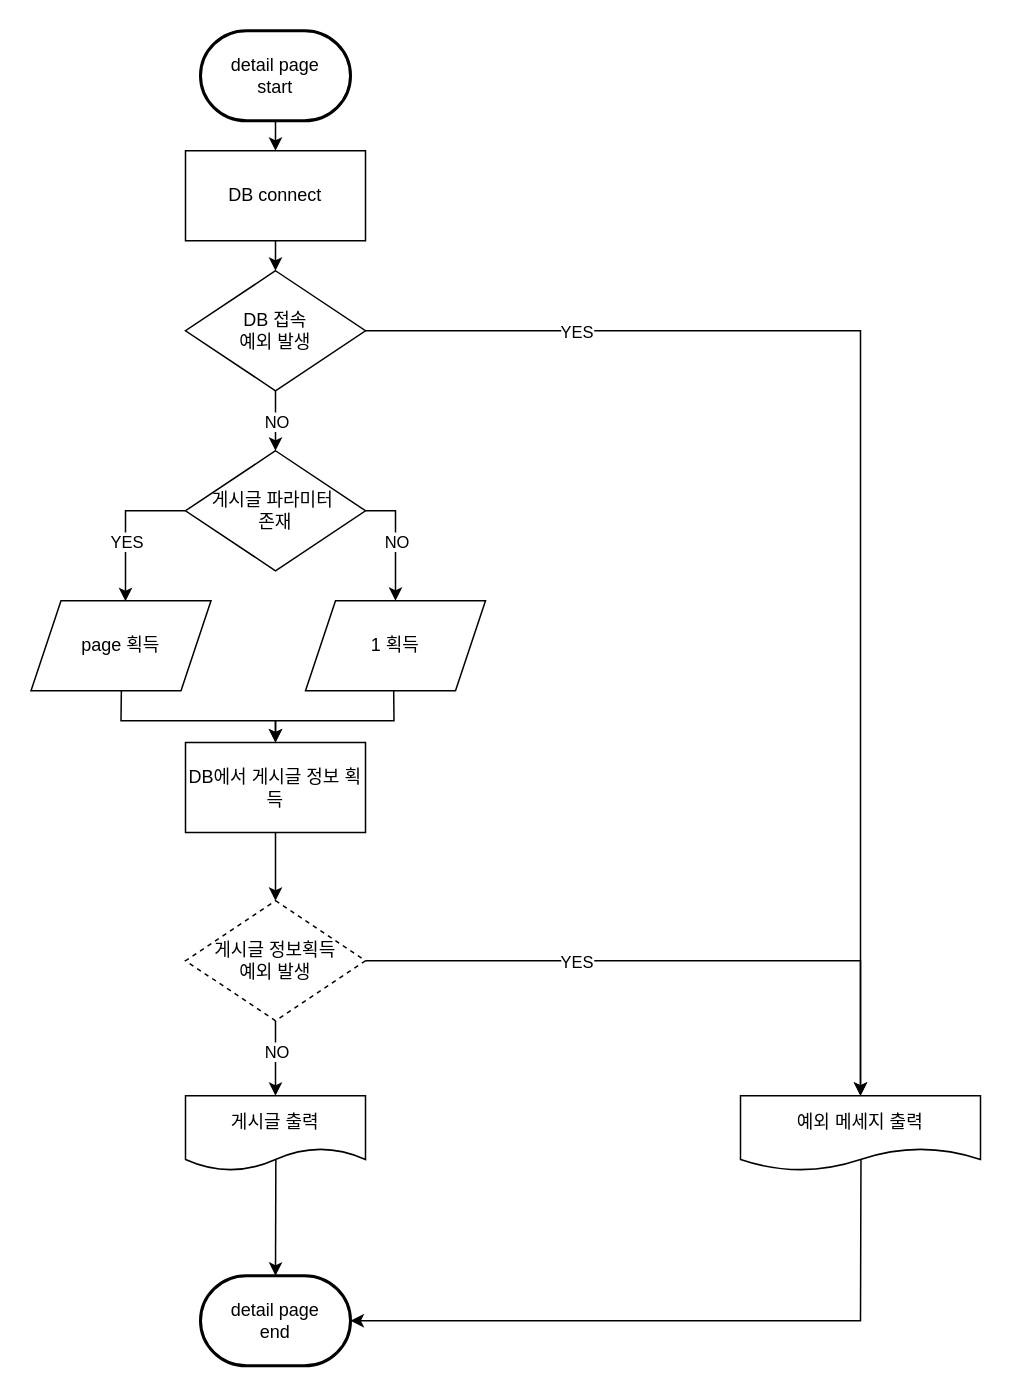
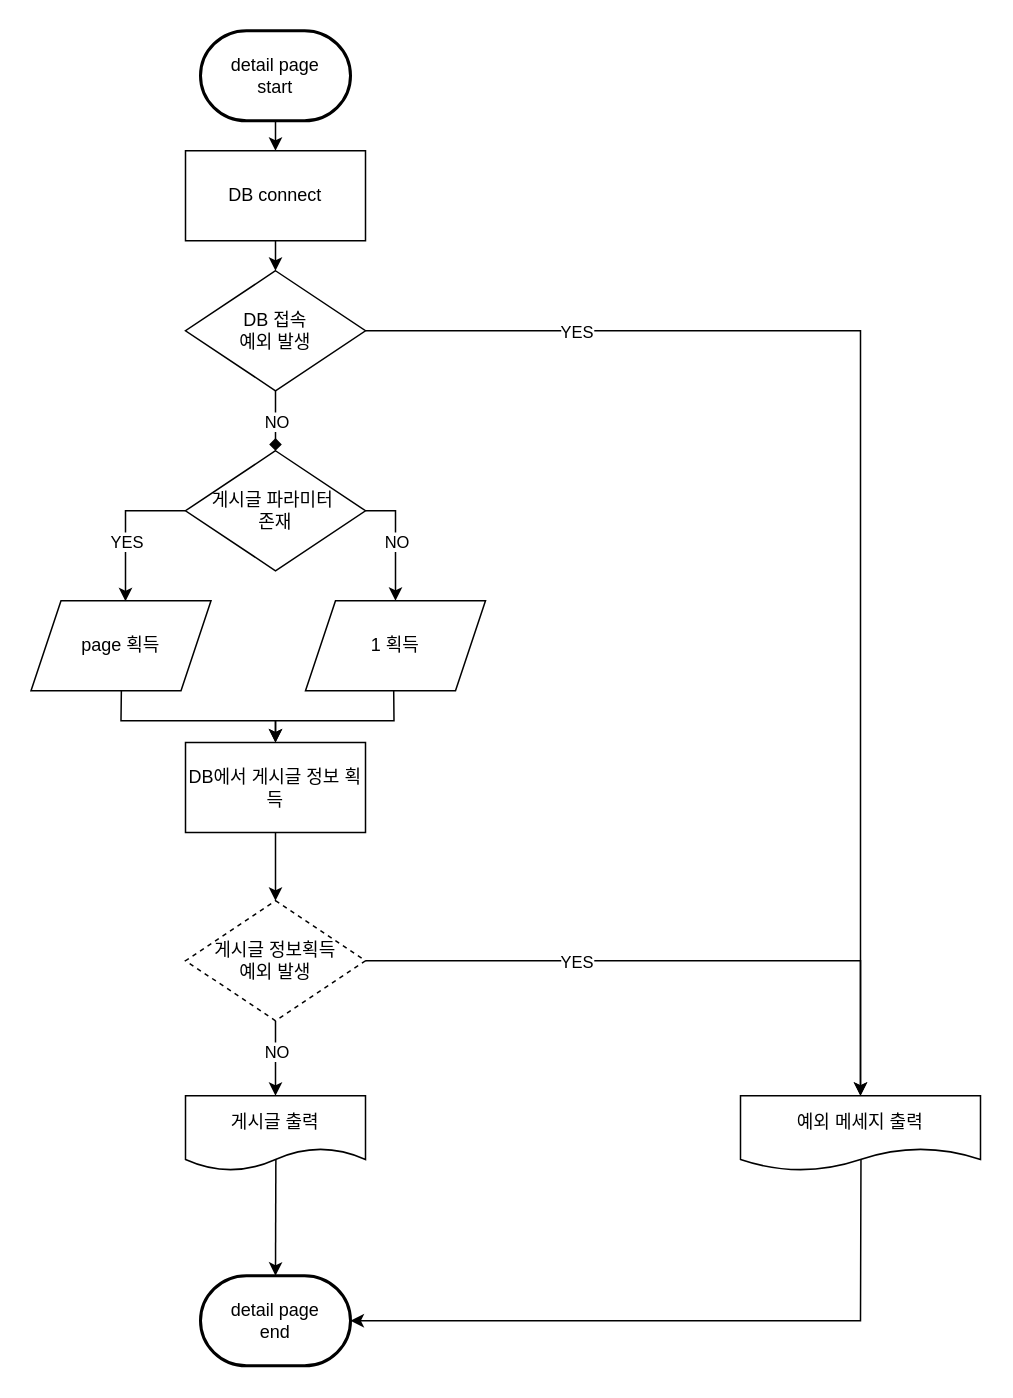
edge "DB 접속 예외 발생" -> "게시글 파라미터 존재": arrowhead classic -> diamond
